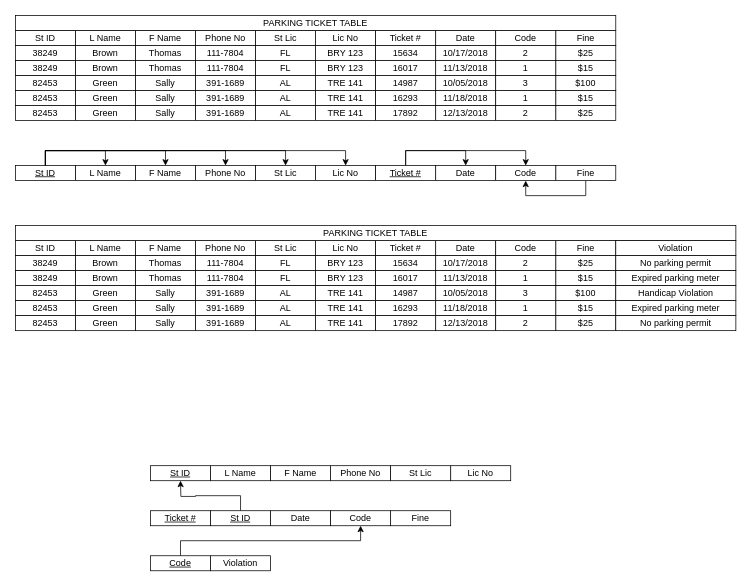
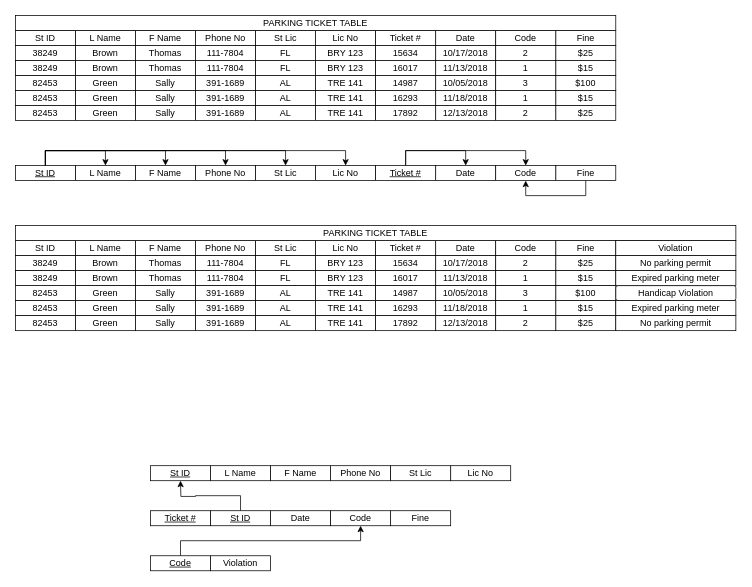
node "Handicap Violation": shape rectangle -> rounded rectangle
